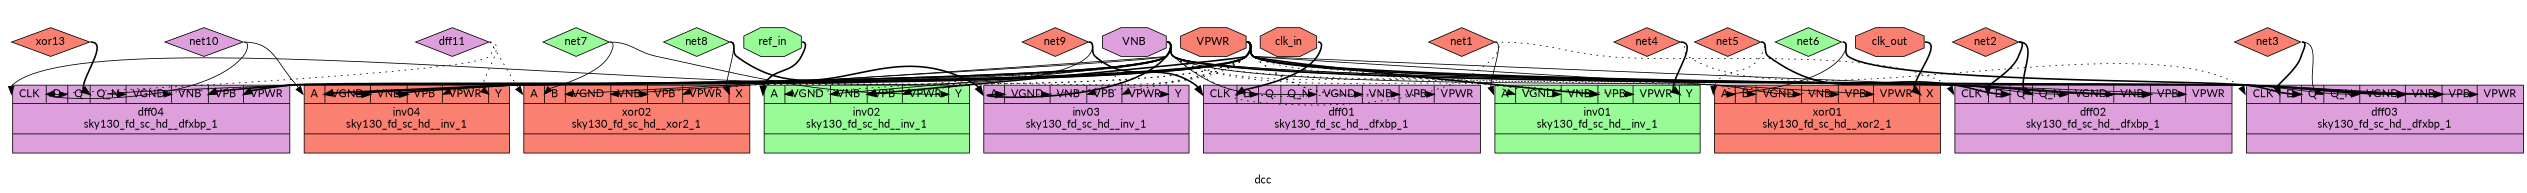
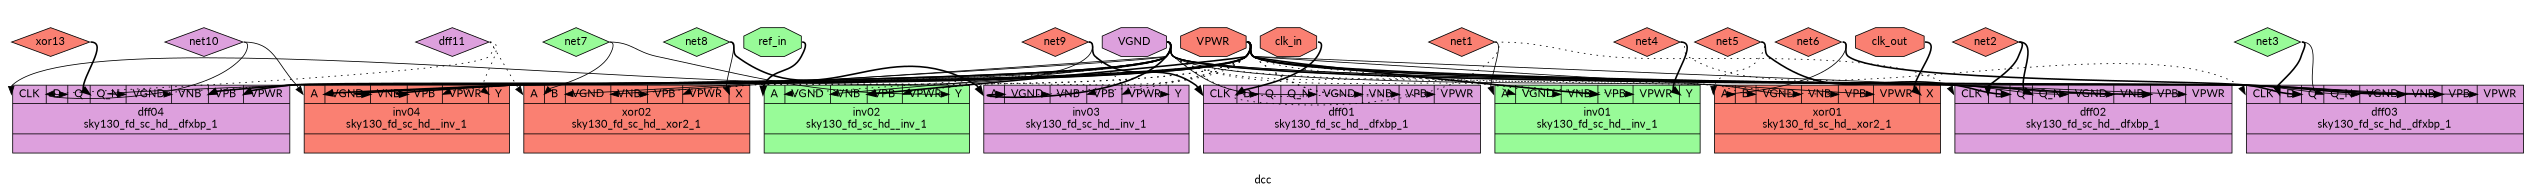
node "VNB": label "VNB" -> "VGND"
node "net6": fillcolor palegreen -> salmon
node "net3": fillcolor salmon -> palegreen
